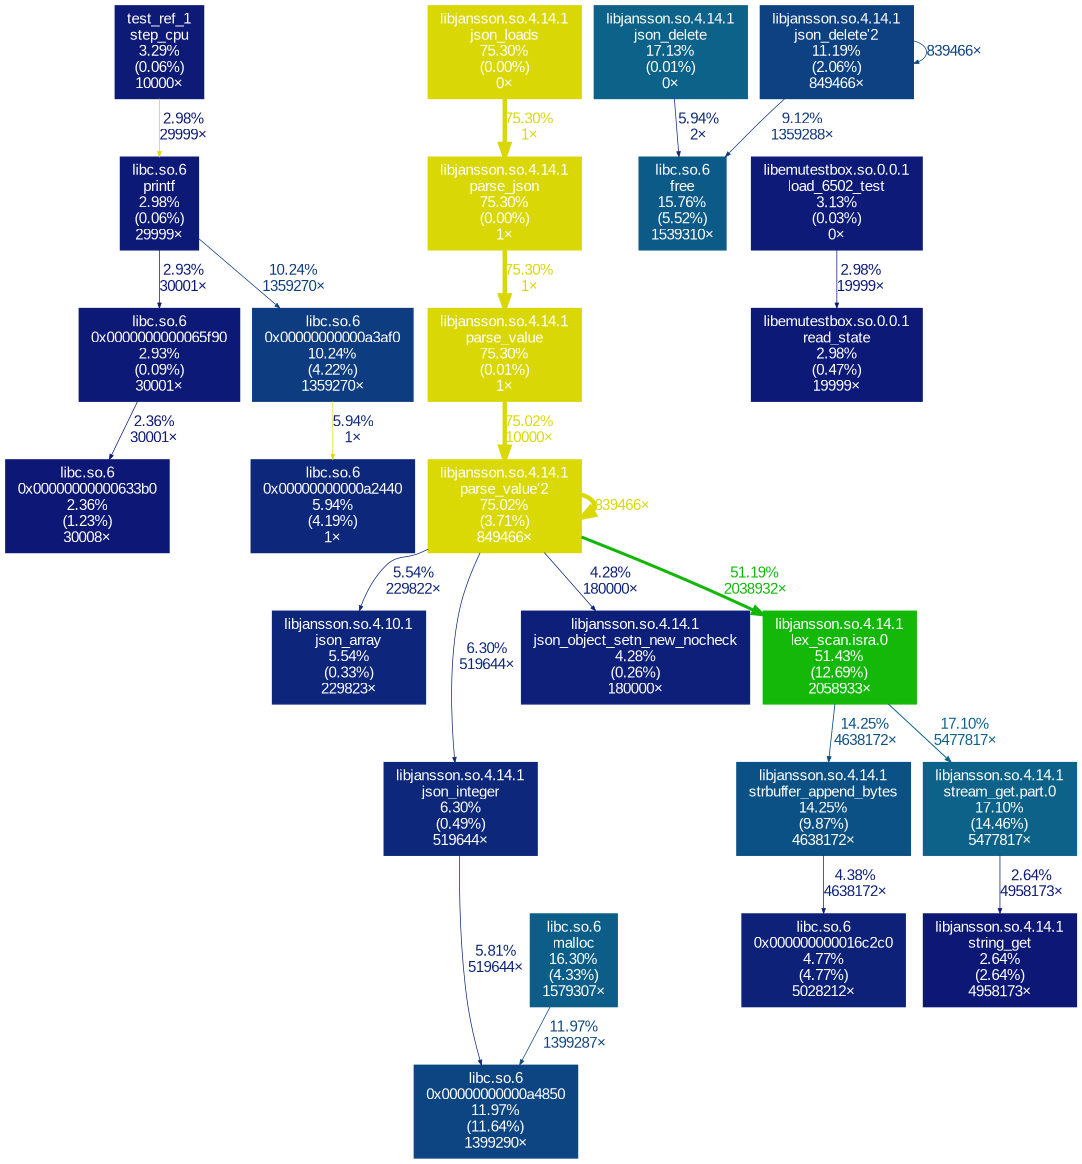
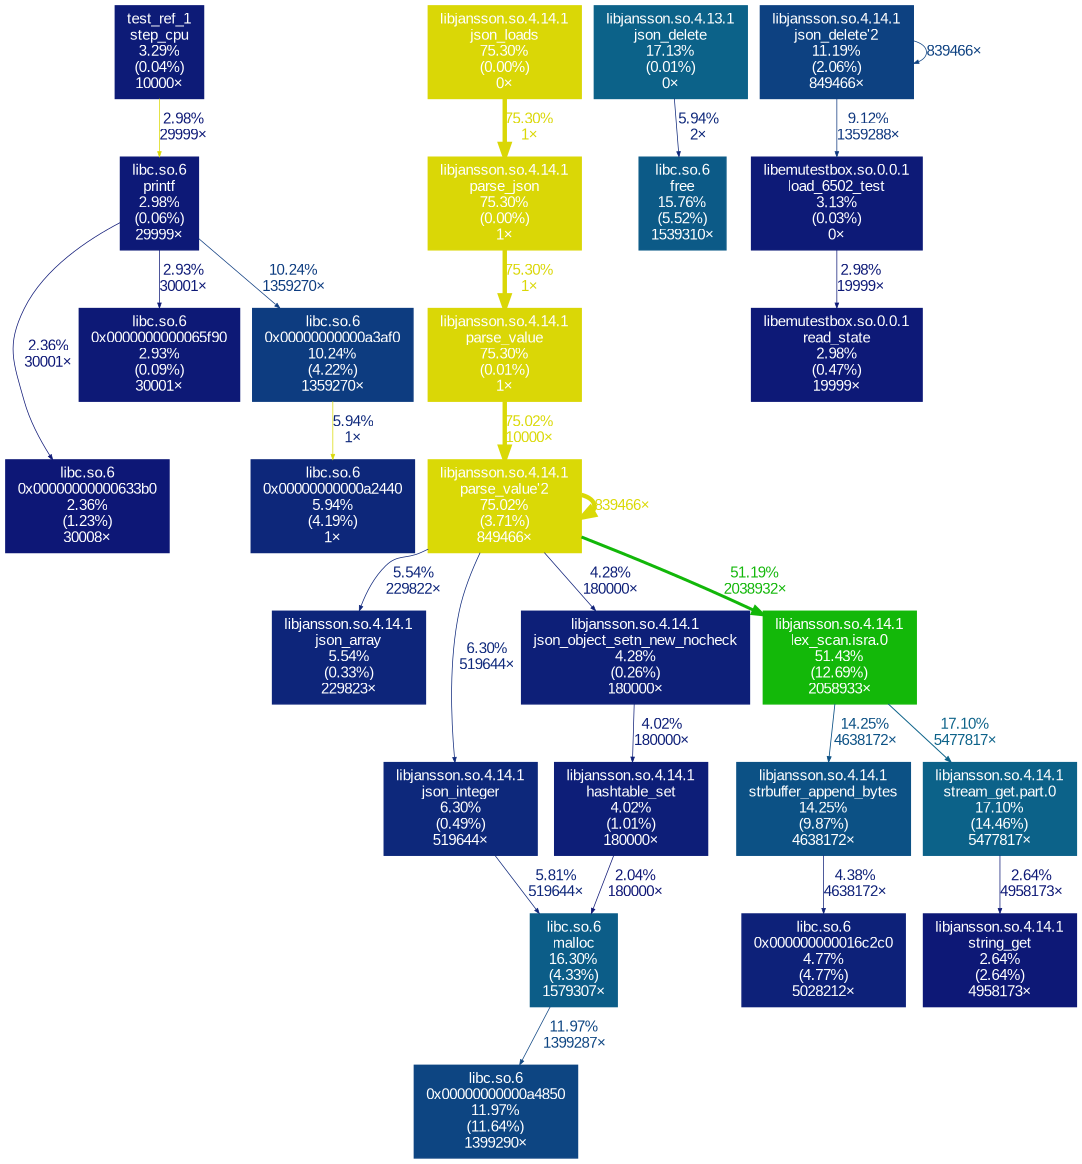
node "test_ref_1 step_cpu 3.29% (0.06%) 10000×": label "test_ref_1 step_cpu 3.29% (0.06%) 10000×" -> "test_ref_1 step_cpu 3.29% (0.04%) 10000×"
node "libjansson.so.4.14.1 json_delete 17.13% (0.01%) 0×": label "libjansson.so.4.14.1 json_delete 17.13% (0.01%) 0×" -> "libjansson.so.4.13.1 json_delete 17.13% (0.01%) 0×"
edge "libjansson.so.4.14.1 json_delete'2 11.19% (2.06%) 849466×" -> "libc.so.6 free 15.76% (5.52%) 1539310×": now "libjansson.so.4.14.1 json_delete'2 11.19% (2.06%) 849466×" -> "libemutestbox.so.0.0.1 load_6502_test 3.13% (0.03%) 0×"
edge "libc.so.6 0x0000000000065f90 2.93% (0.09%) 30001×" -> "libc.so.6 0x00000000000633b0 2.36% (1.23%) 30008×": now "libc.so.6 printf 2.98% (0.06%) 29999×" -> "libc.so.6 0x00000000000633b0 2.36% (1.23%) 30008×"
node "libjansson.so.4.10.1 json_array 5.54% (0.33%) 229823×": label "libjansson.so.4.10.1 json_array 5.54% (0.33%) 229823×" -> "libjansson.so.4.14.1 json_array 5.54% (0.33%) 229823×"
node "libjansson.so.4.14.1 hashtable_set 4.02% (1.01%) 180000×": added
edge "libjansson.so.4.14.1 json_integer 6.30% (0.49%) 519644×" -> "libc.so.6 0x00000000000a4850 11.97% (11.64%) 1399290×": now "libjansson.so.4.14.1 json_integer 6.30% (0.49%) 519644×" -> "libc.so.6 malloc 16.30% (4.33%) 1579307×"
